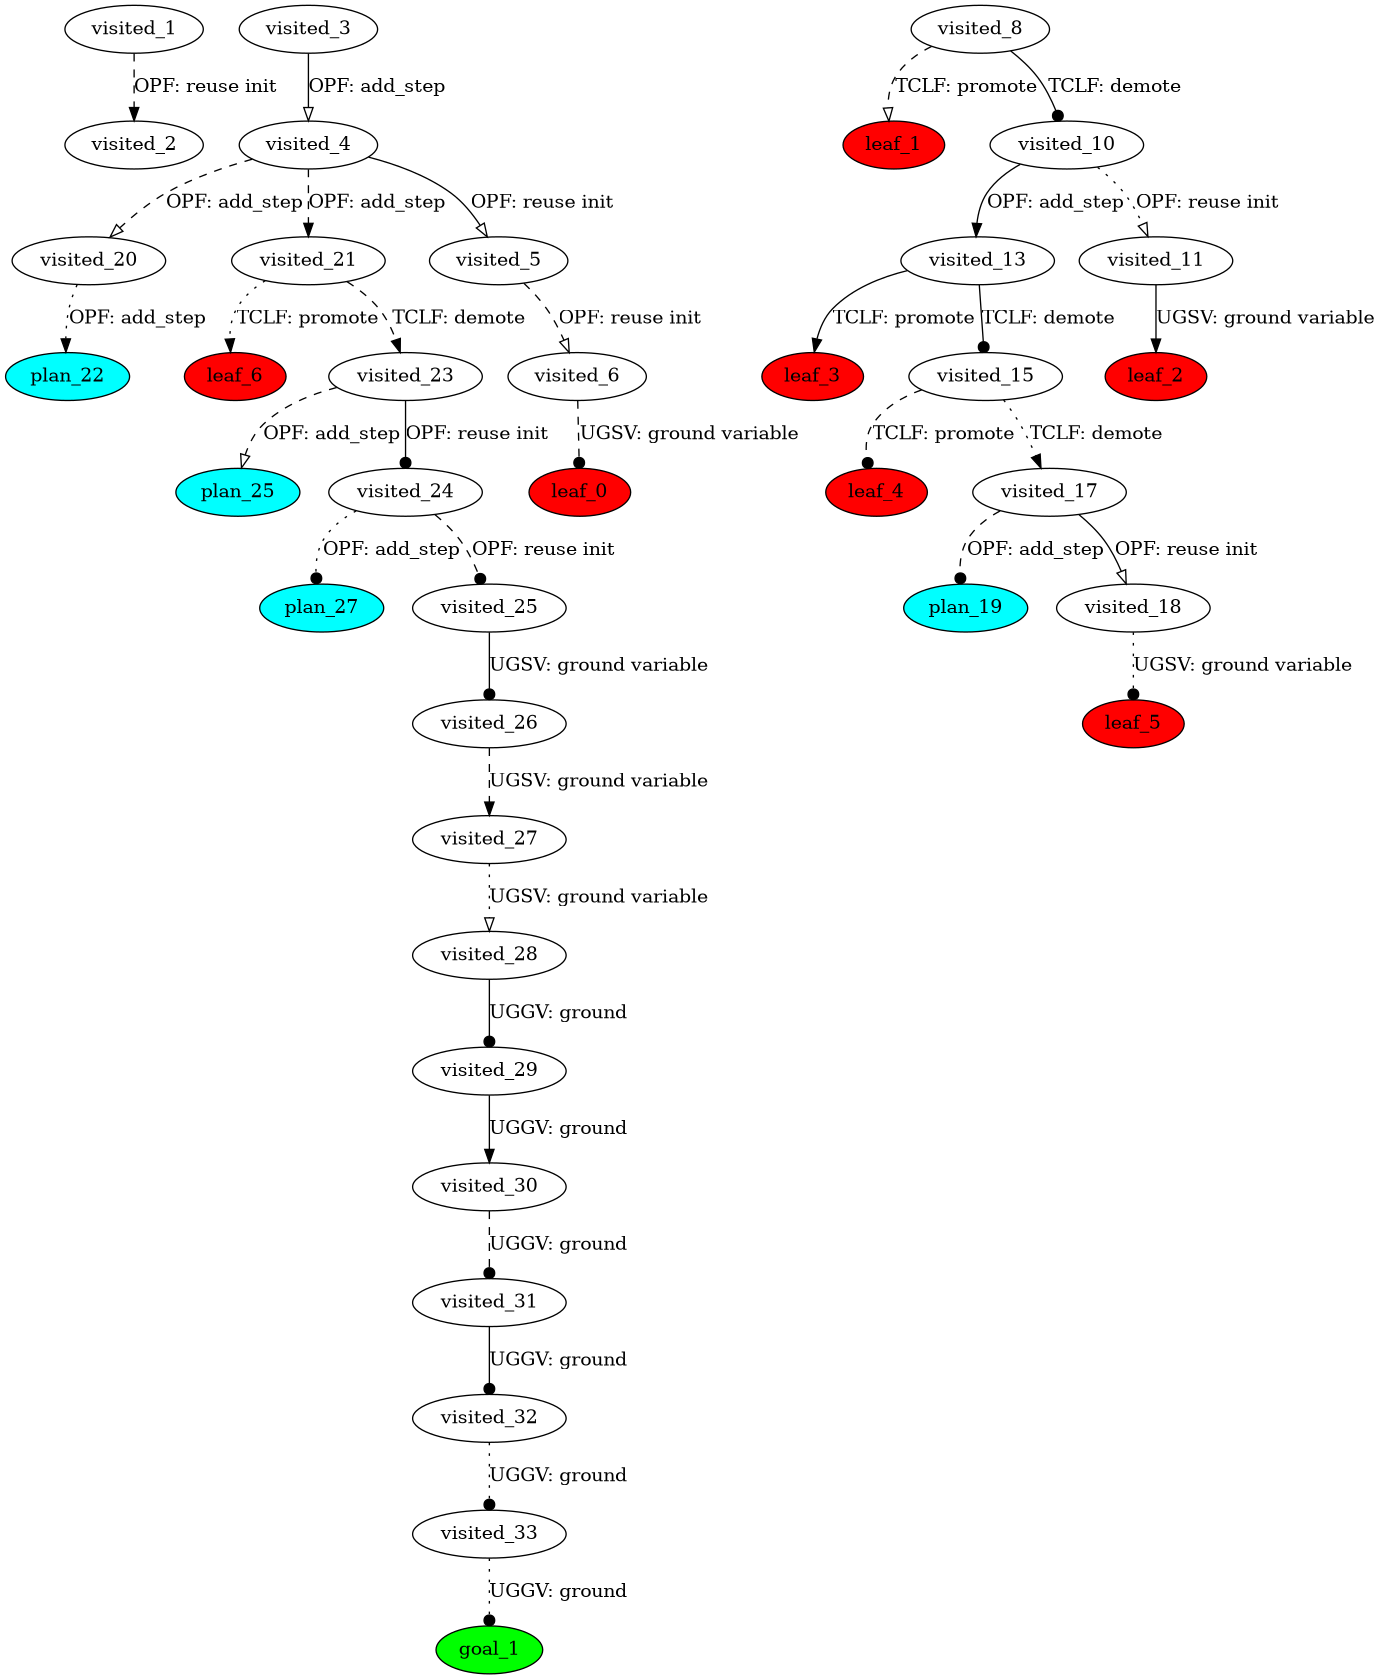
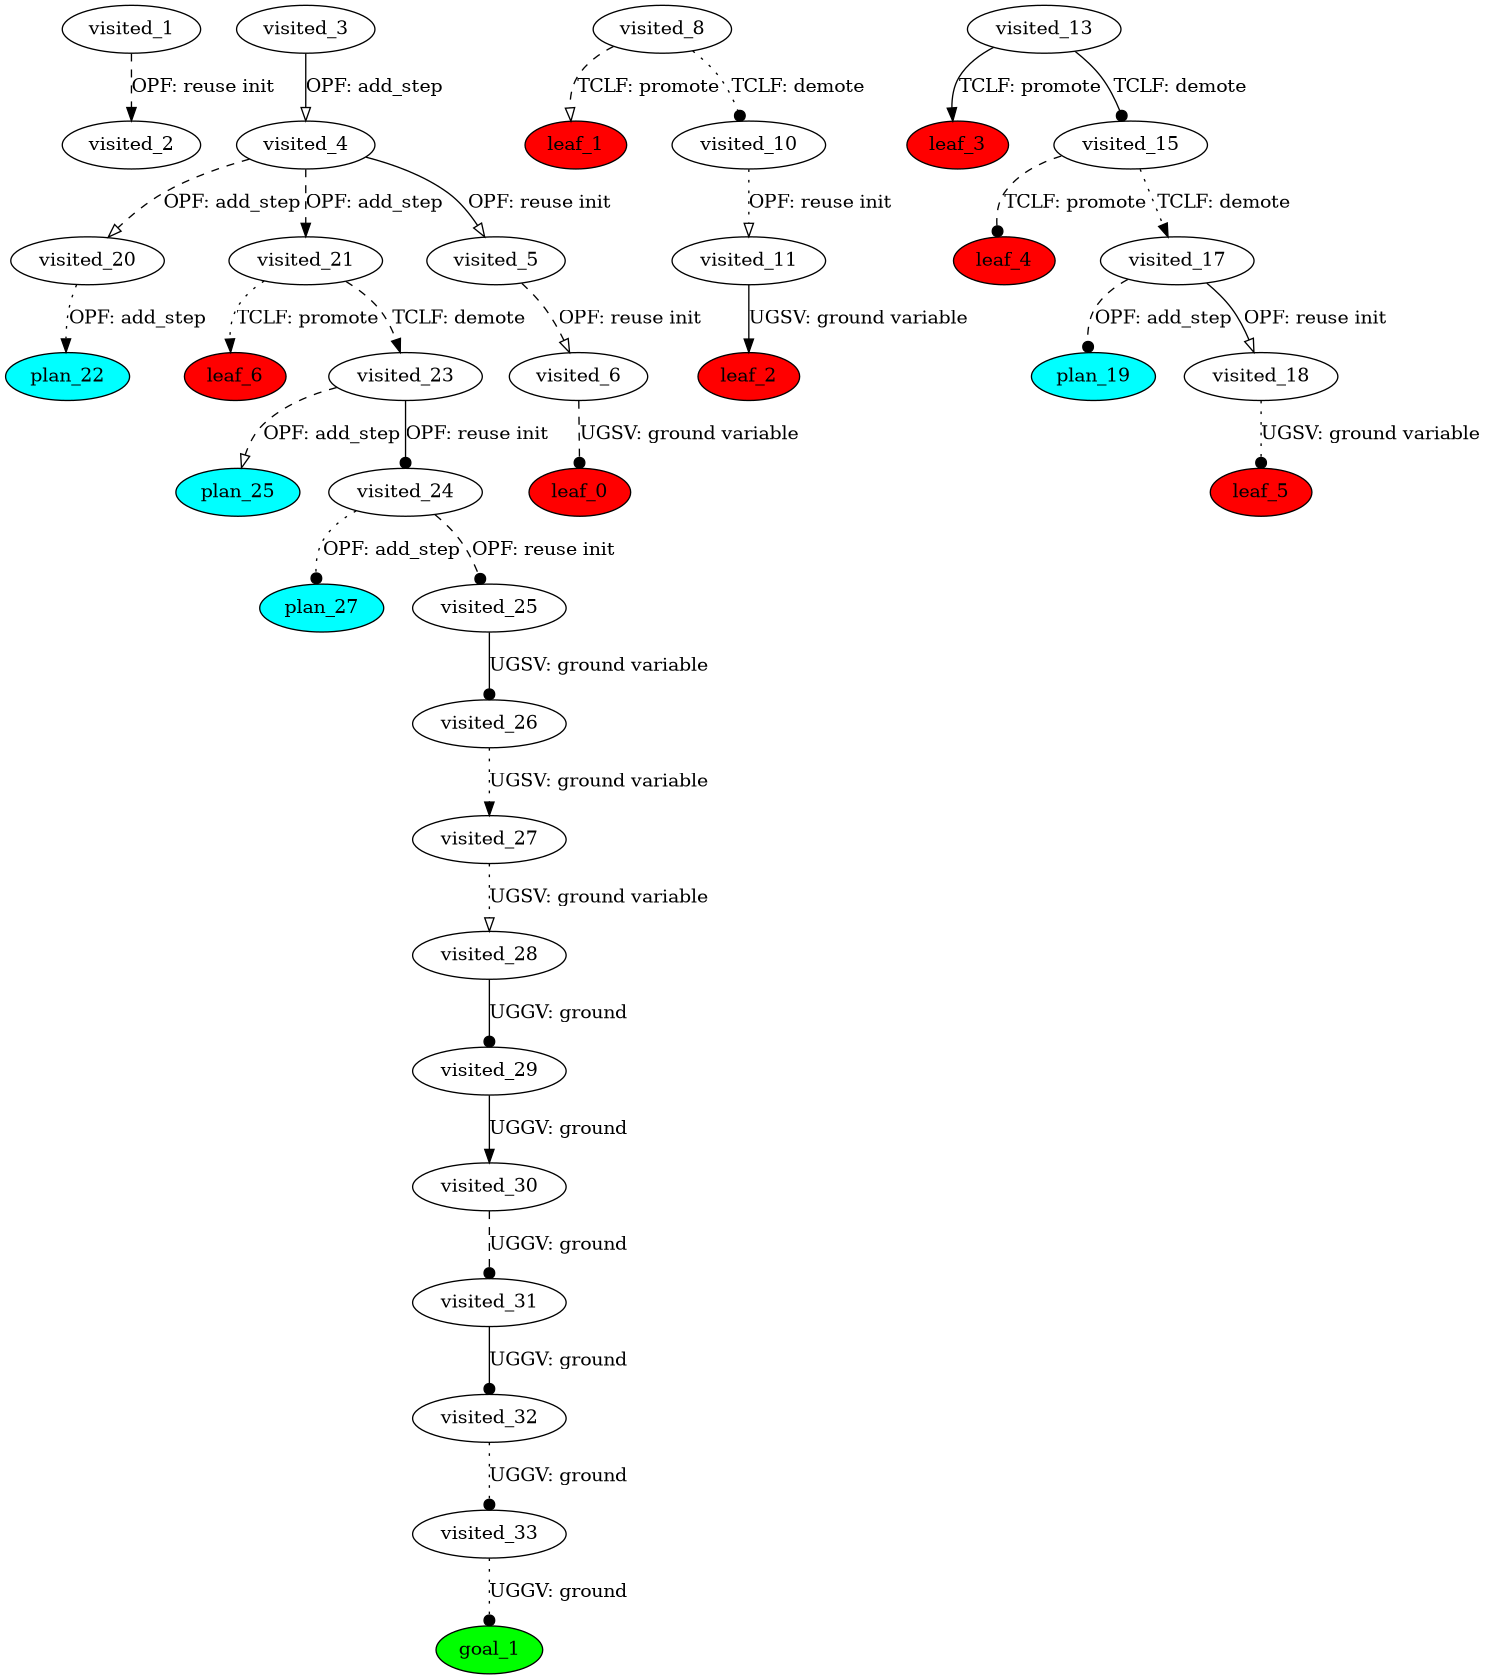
edge "visited_8" -> "visited_10": style solid -> dotted
edge "visited_10" -> "visited_13": removed, label "OPF: add_step"
edge "visited_26" -> "visited_27": style dashed -> dotted
